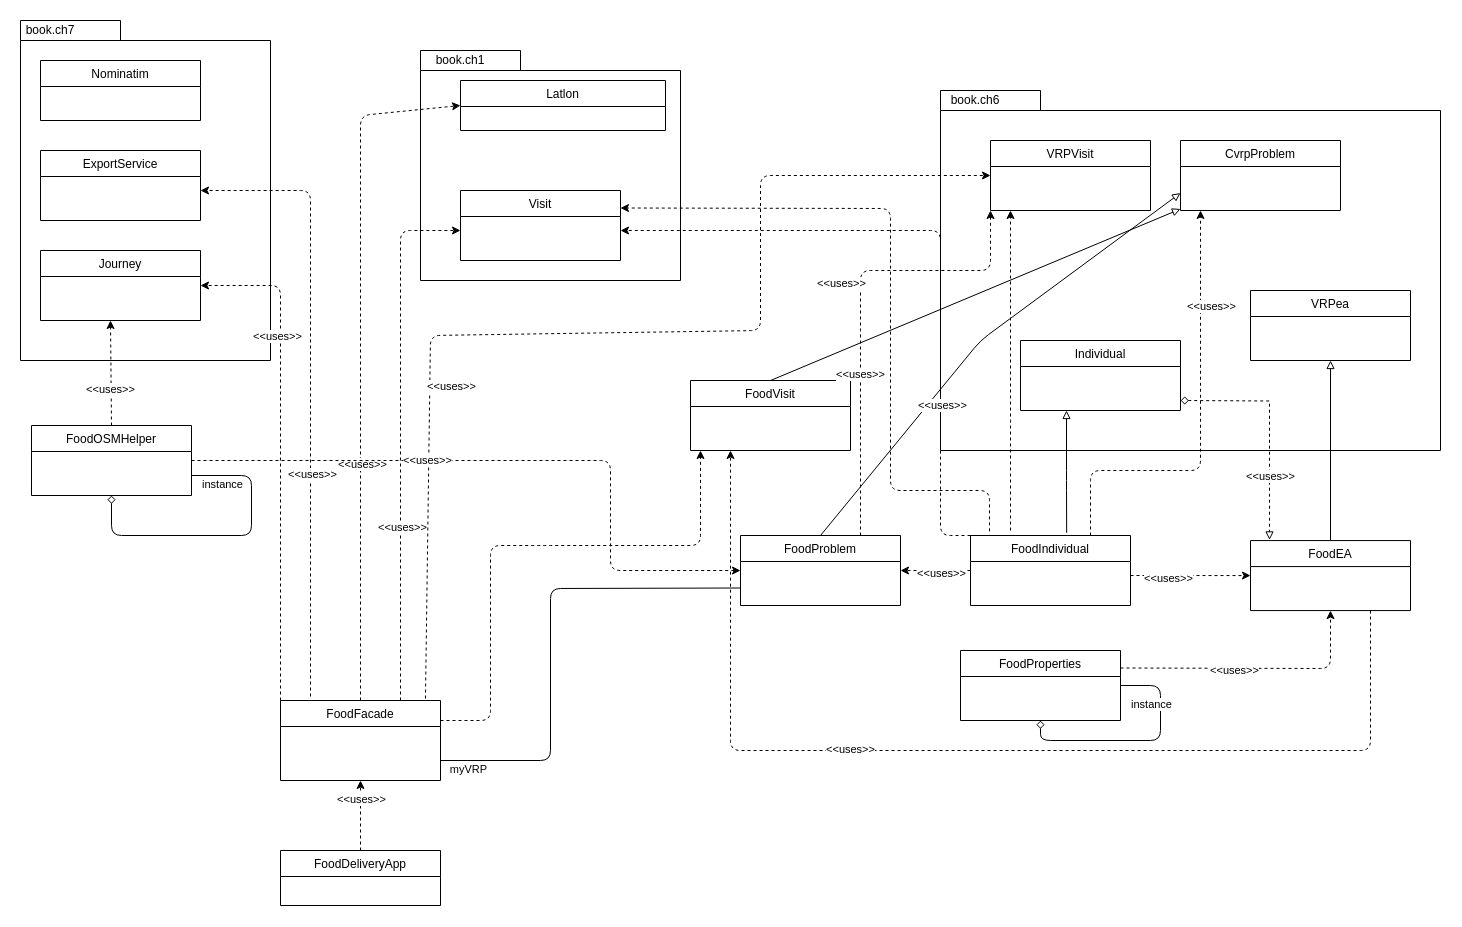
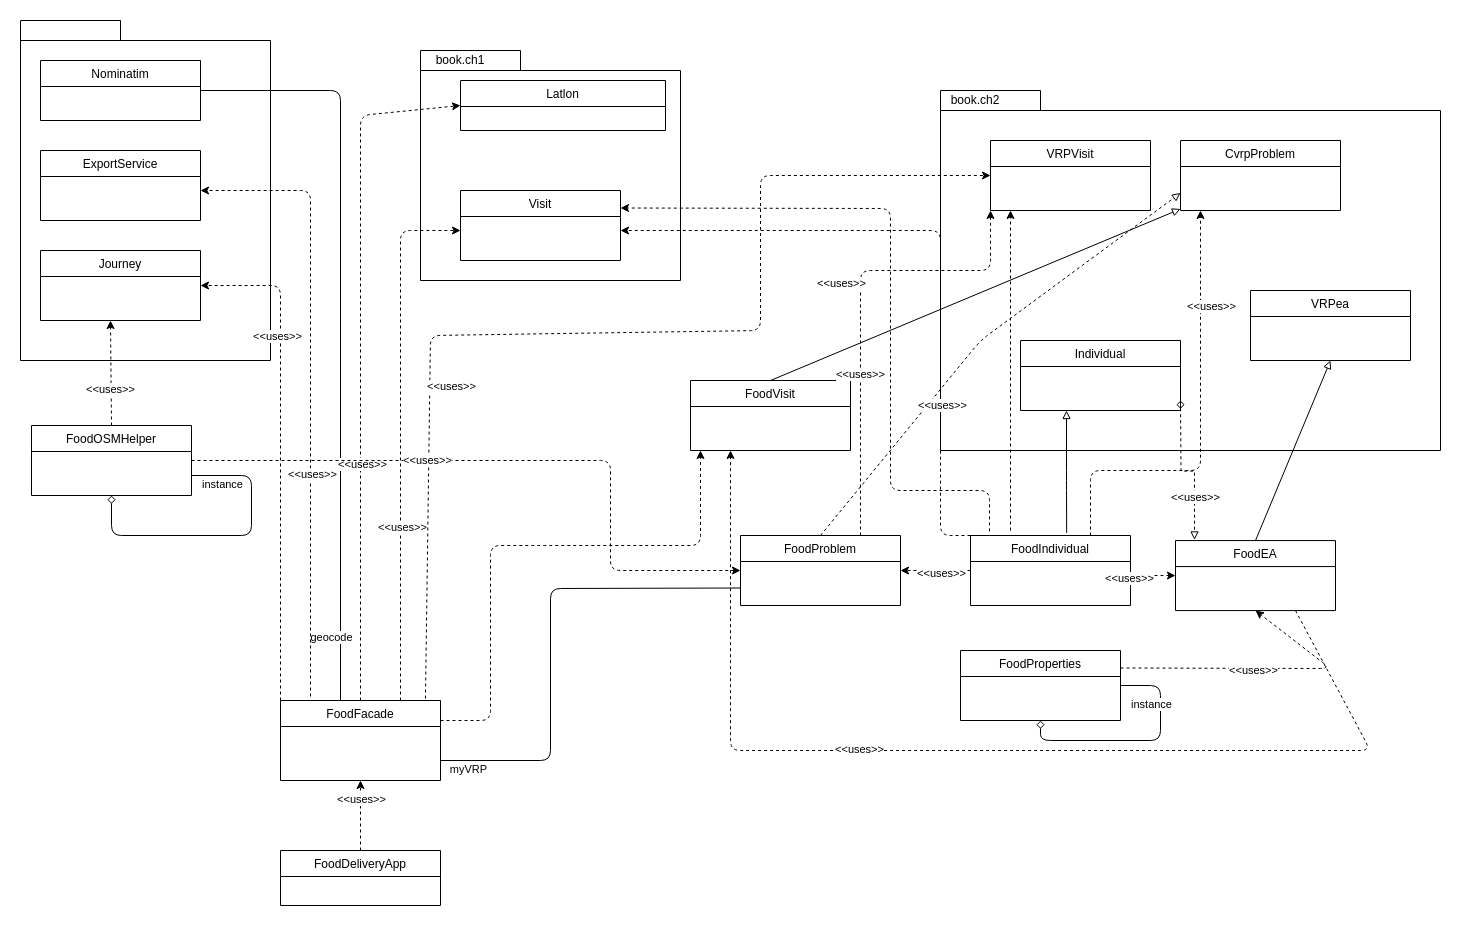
node "book.ch7": removed
node "book.ch6": label "book.ch6" -> "book.ch2"
edge "Nominatim" -- "FoodFacade": added, label "geocode"
edge "FoodProblem" -> "CvrpProblem": style solid -> dashed
node "FoodEA": moved (1331, 576) -> (1256, 576)
